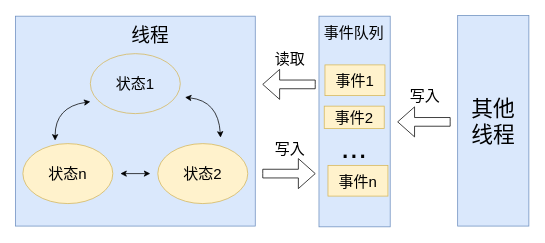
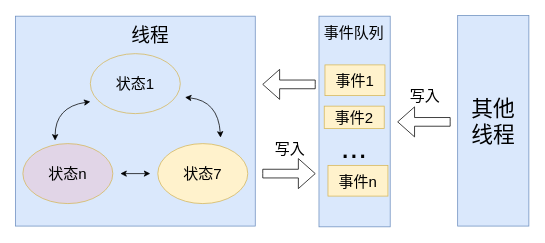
node "读取": removed
node "状态n": fillcolor #fff2cc -> #e1d5e7
node "状态2": label "状态2" -> "状态7"
